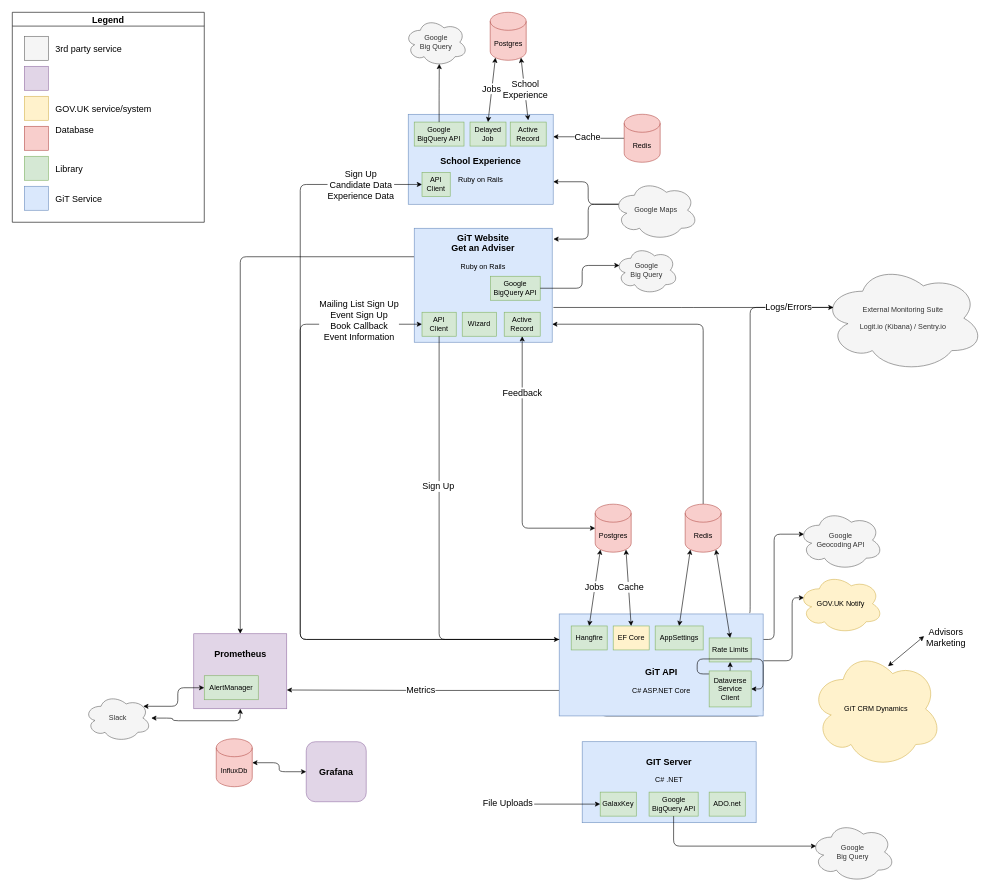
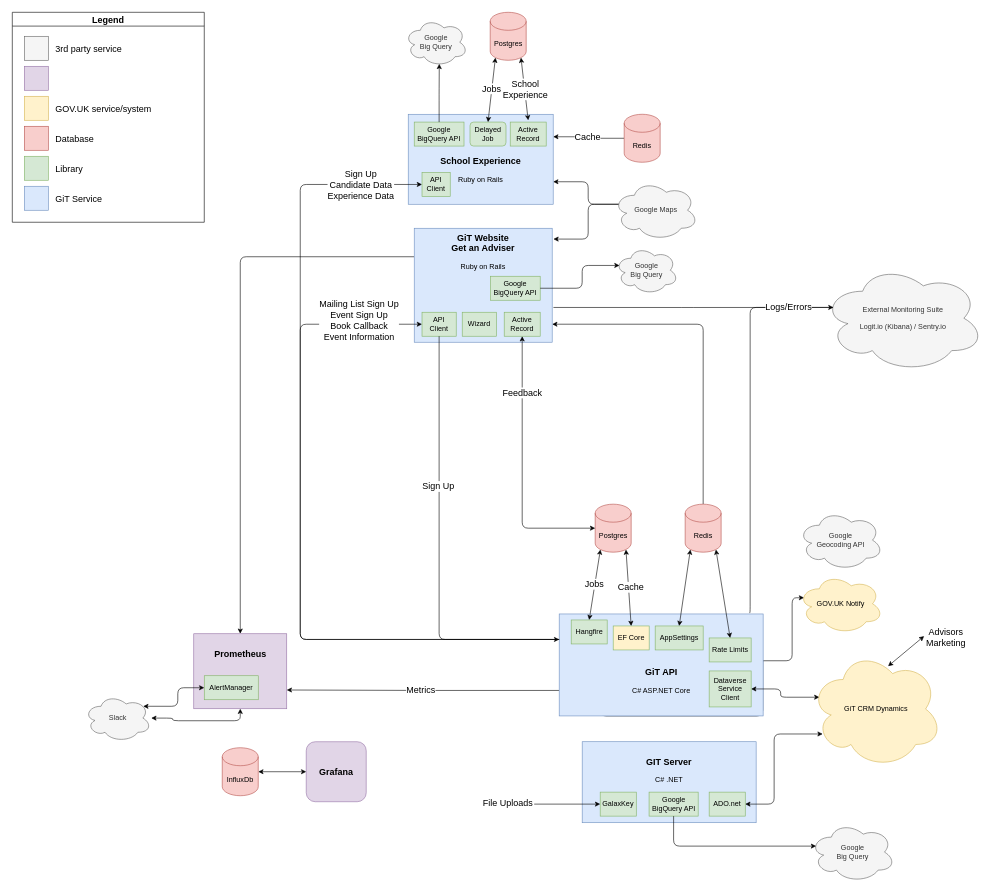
node "Database": moved (78, 129) -> (78, 138)
node "Delayed Job": shape rectangle -> rounded rectangle
node "Hangfire": moved (589, 638) -> (589, 632)
edge "GiT API C# ASP.NET Core" -> "Google Geocoding API": removed
edge "Rate Limits" -- "Dataverse Service Client": now "GiT CRM Dynamics" -- "Dataverse Service Client"
node "InfluxDb": moved (234, 763) -> (240, 772)
edge "GiT CRM Dynamics" -- "ADO.net": added
